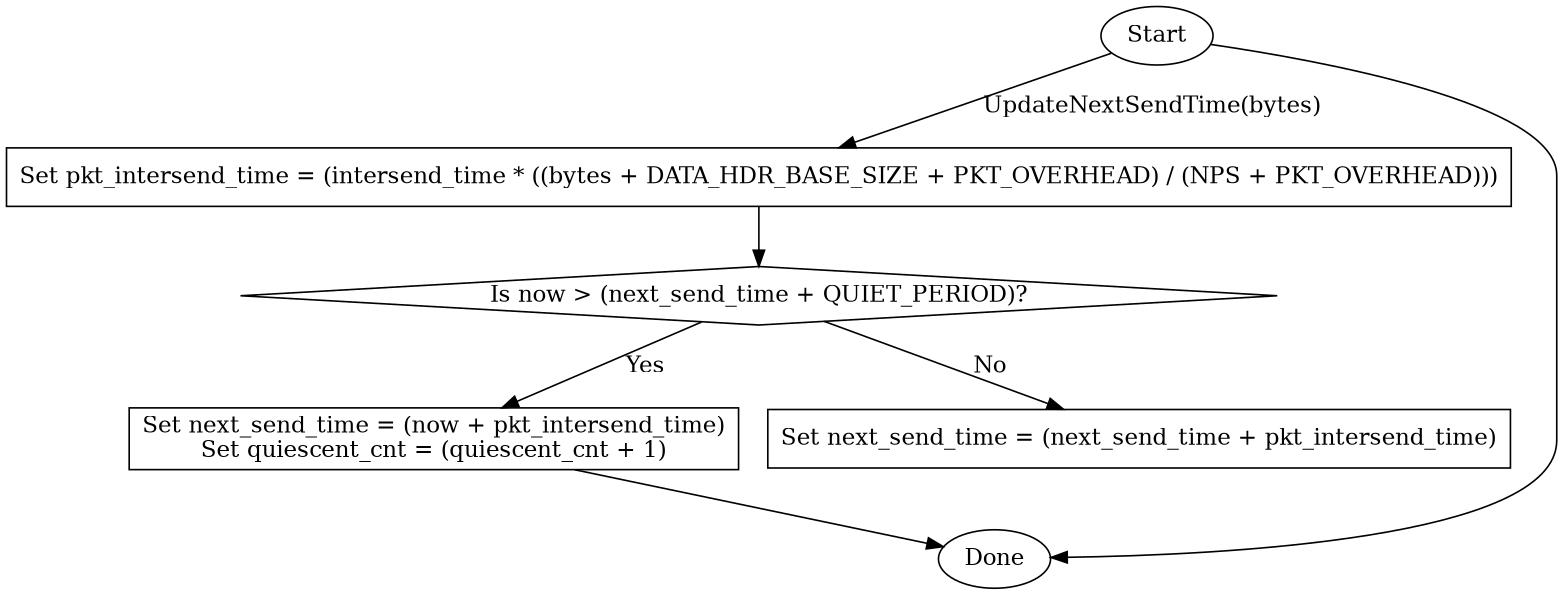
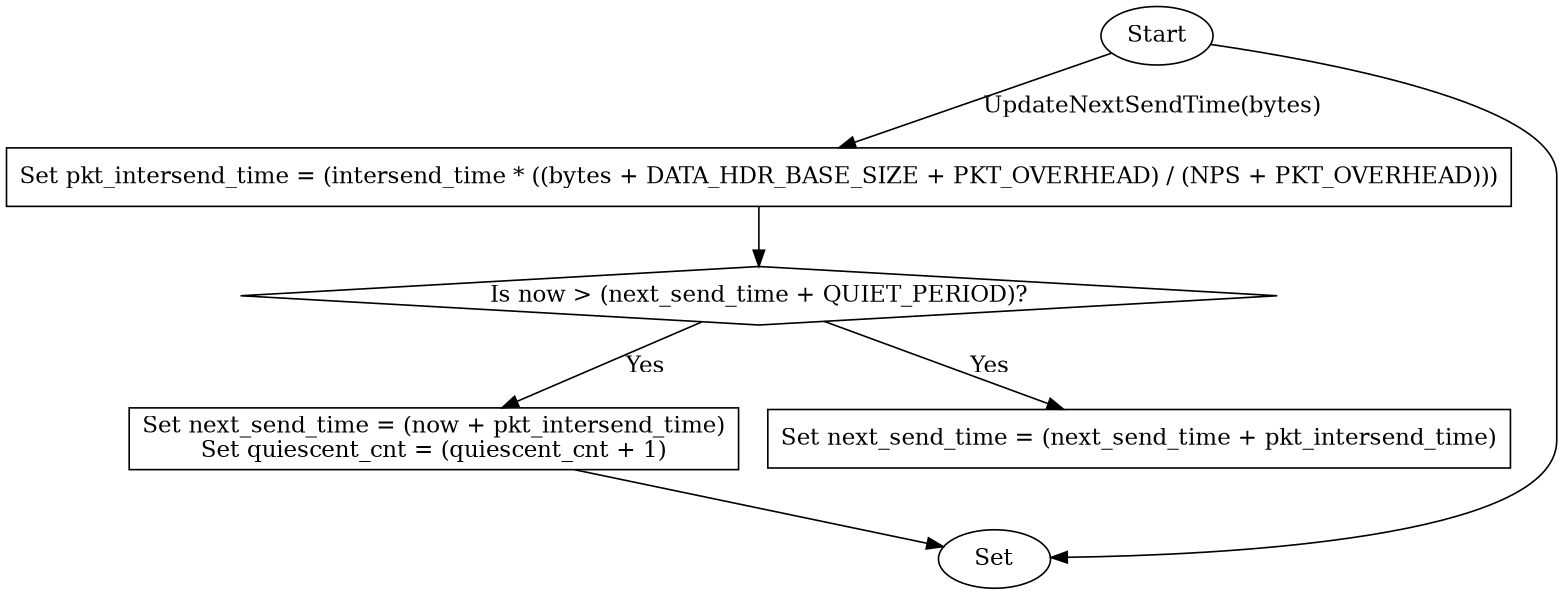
edge "Is now > (next_send_time + QUIET_PERIOD)?" -> "Set next_send_time = (next_send_time + pkt_intersend_time)": label "No" -> "Yes"
node "Done": label "Done" -> "Set"
